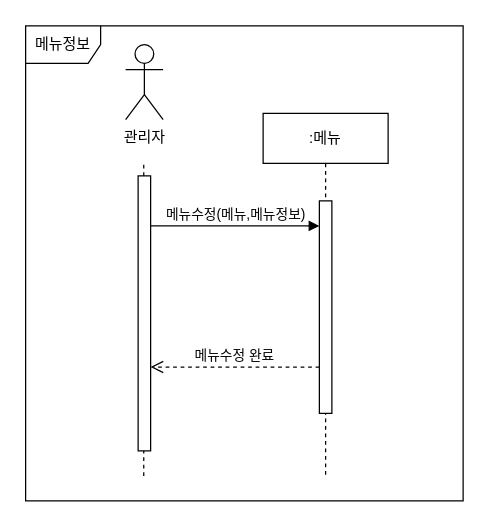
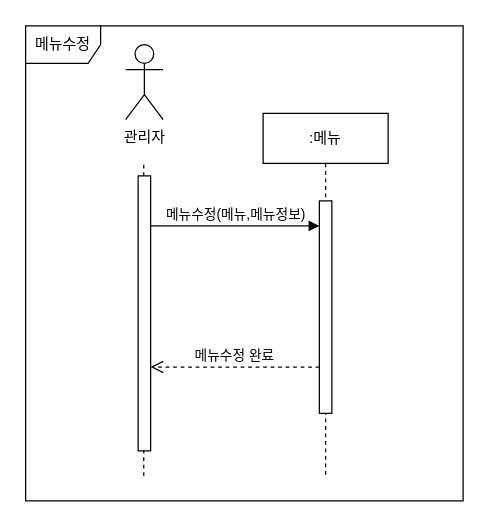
node "메뉴정보": label "메뉴정보" -> "메뉴수정"
